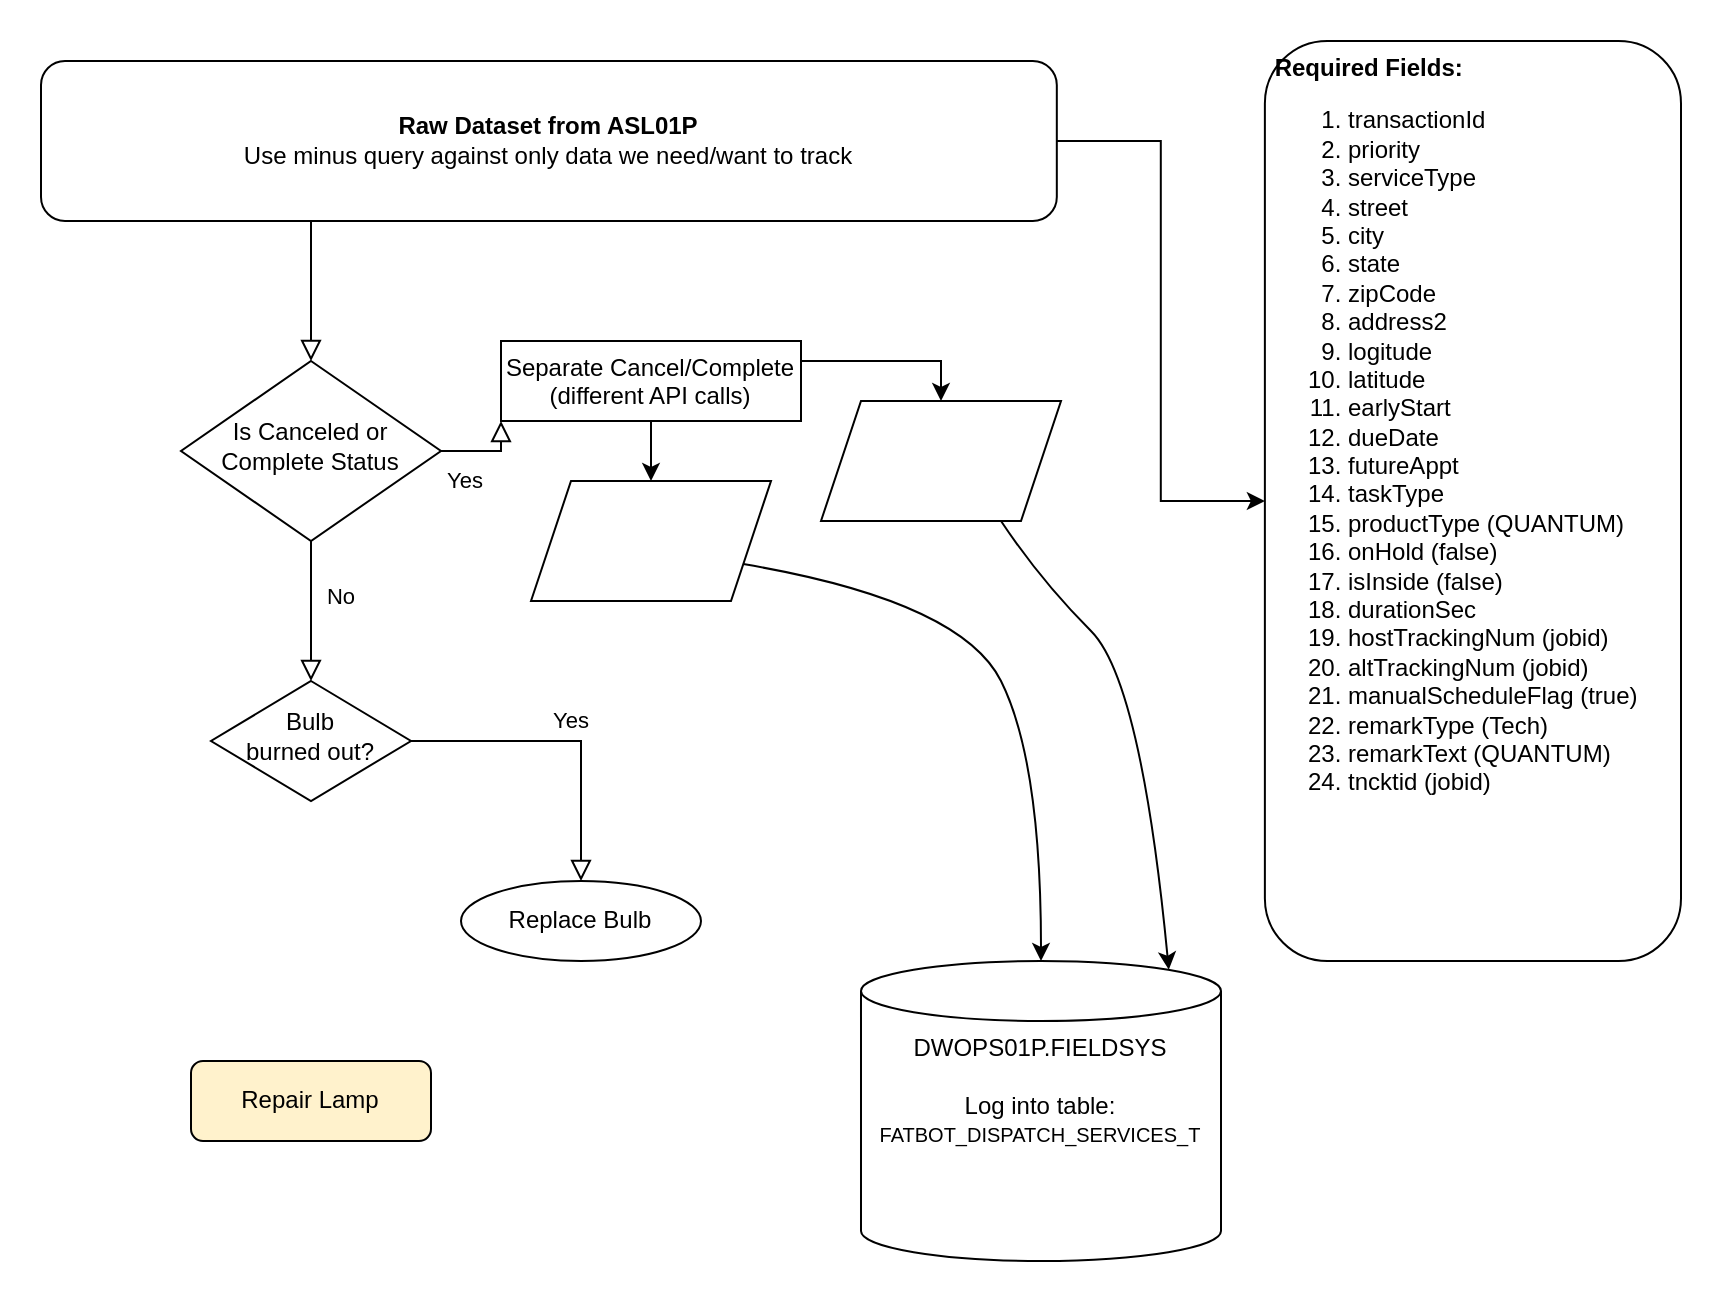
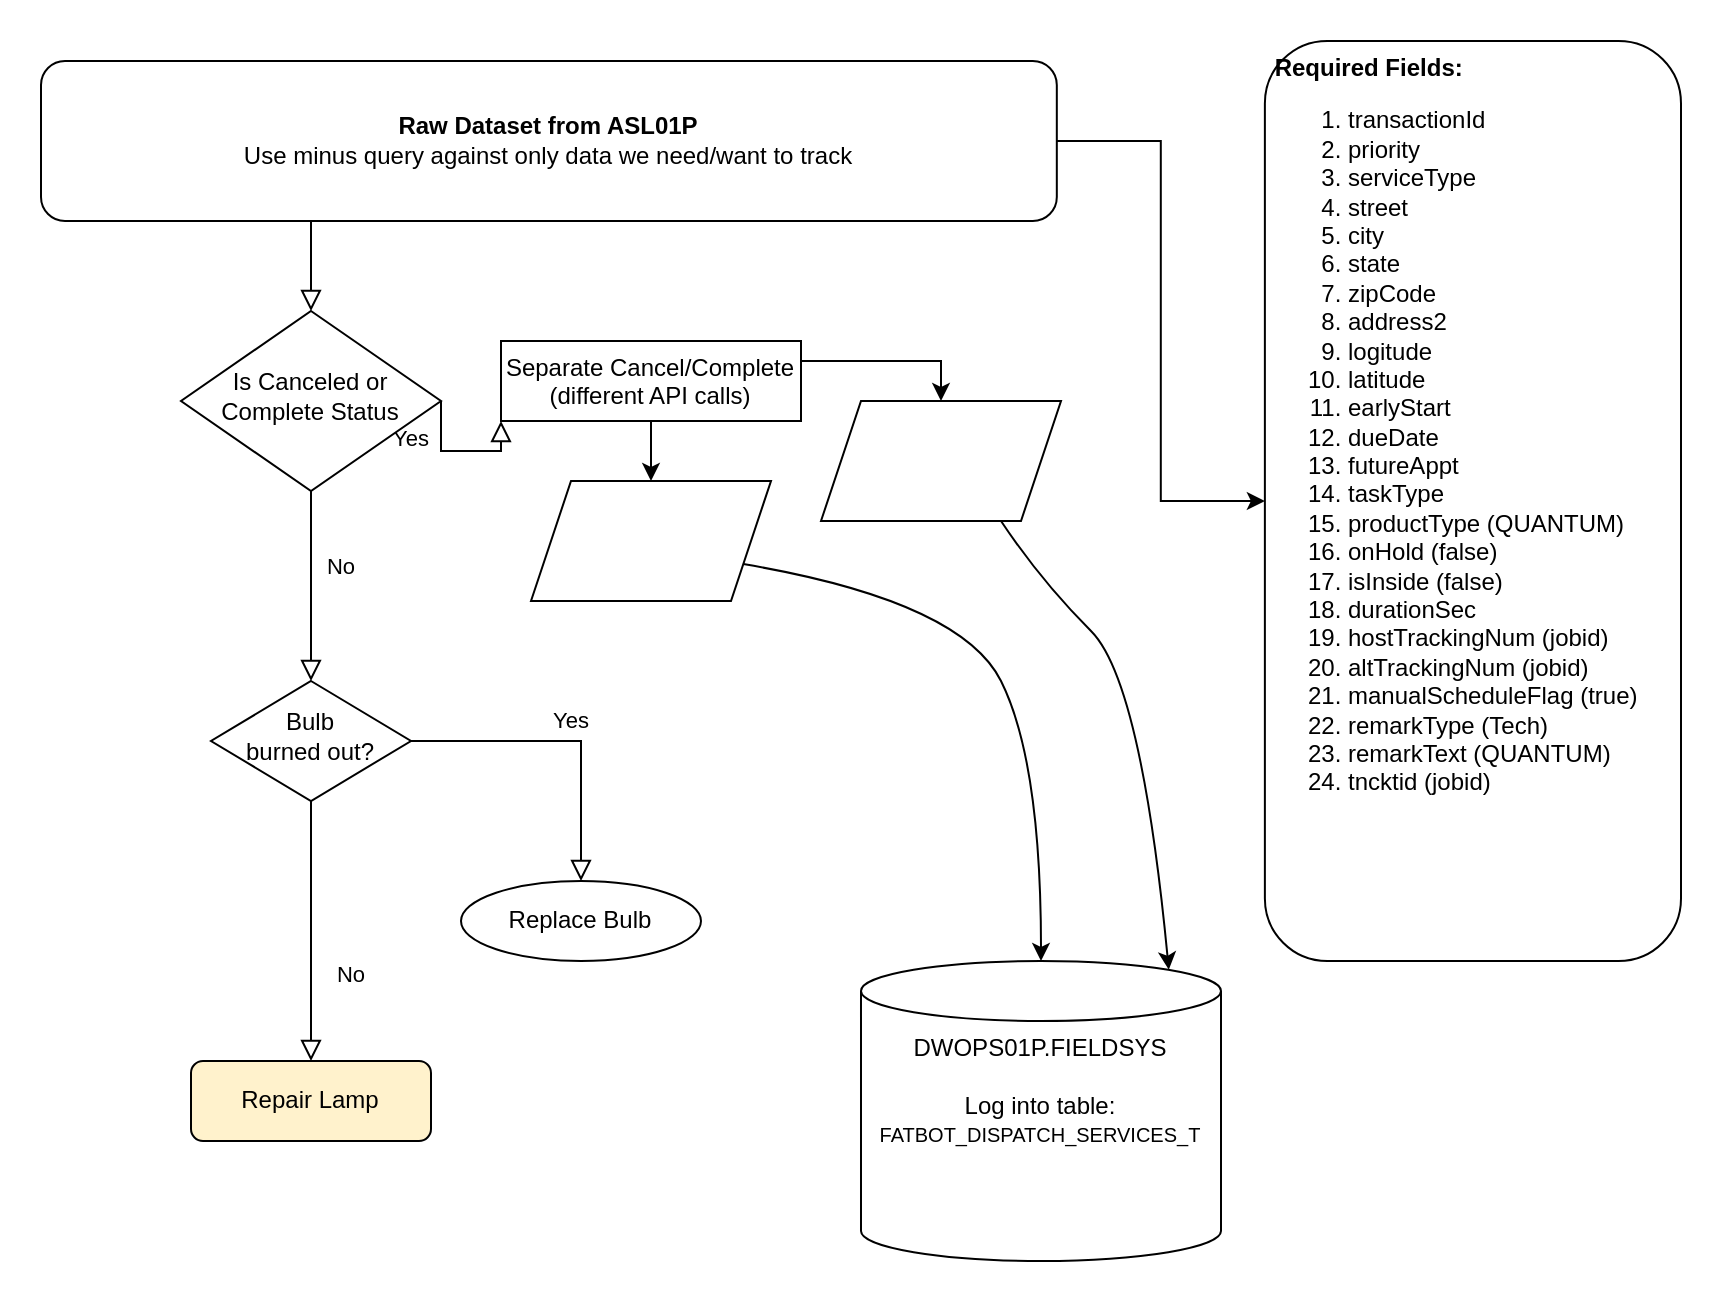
node "Is Canceled or Complete Status": moved (311, 451) -> (311, 401)
edge "Bulb burned out?" -> "Repair Lamp": added, label "No"
